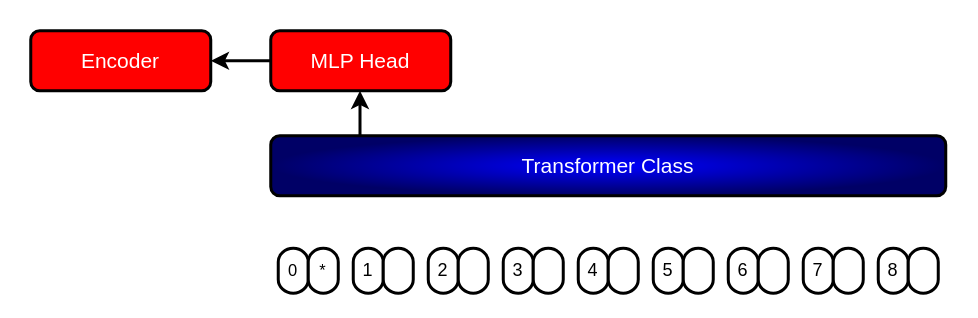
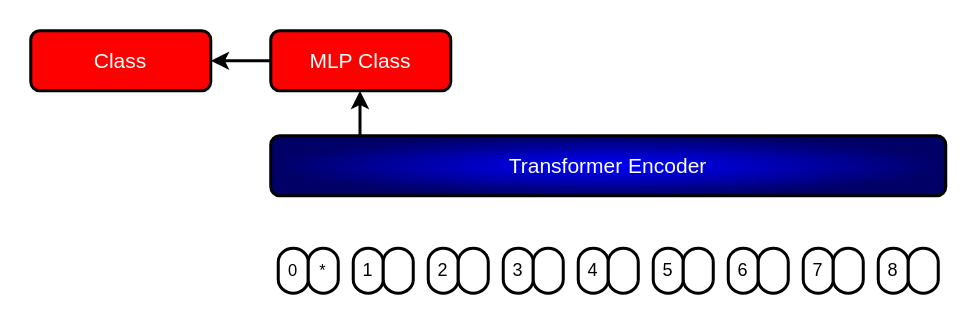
node "Encoder": label "Encoder" -> "Class"
node "MLP Head": label "MLP Head" -> "MLP Class"
node "Transformer Class": label "Transformer Class" -> "Transformer Encoder"
